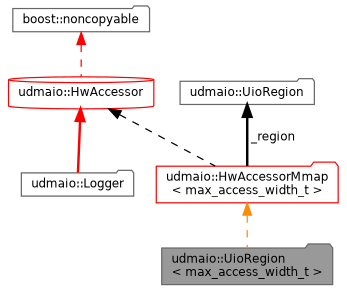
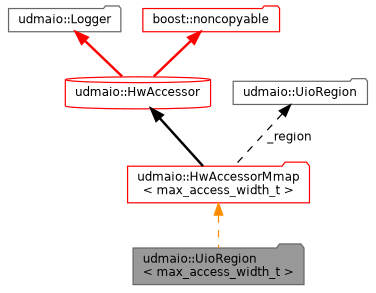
node "boost::noncopyable": color gray40 -> red
edge "udmaio::HwAccessor" -> "boost::noncopyable": style dashed -> bold
edge "udmaio::HwAccessorMmap < max_access_width_t >" -> "udmaio::HwAccessor": style dashed -> bold
edge "udmaio::HwAccessorMmap < max_access_width_t >" -> "udmaio::UioRegion": style bold -> dashed
edge "udmaio::Logger" -> "udmaio::HwAccessor": reversed
